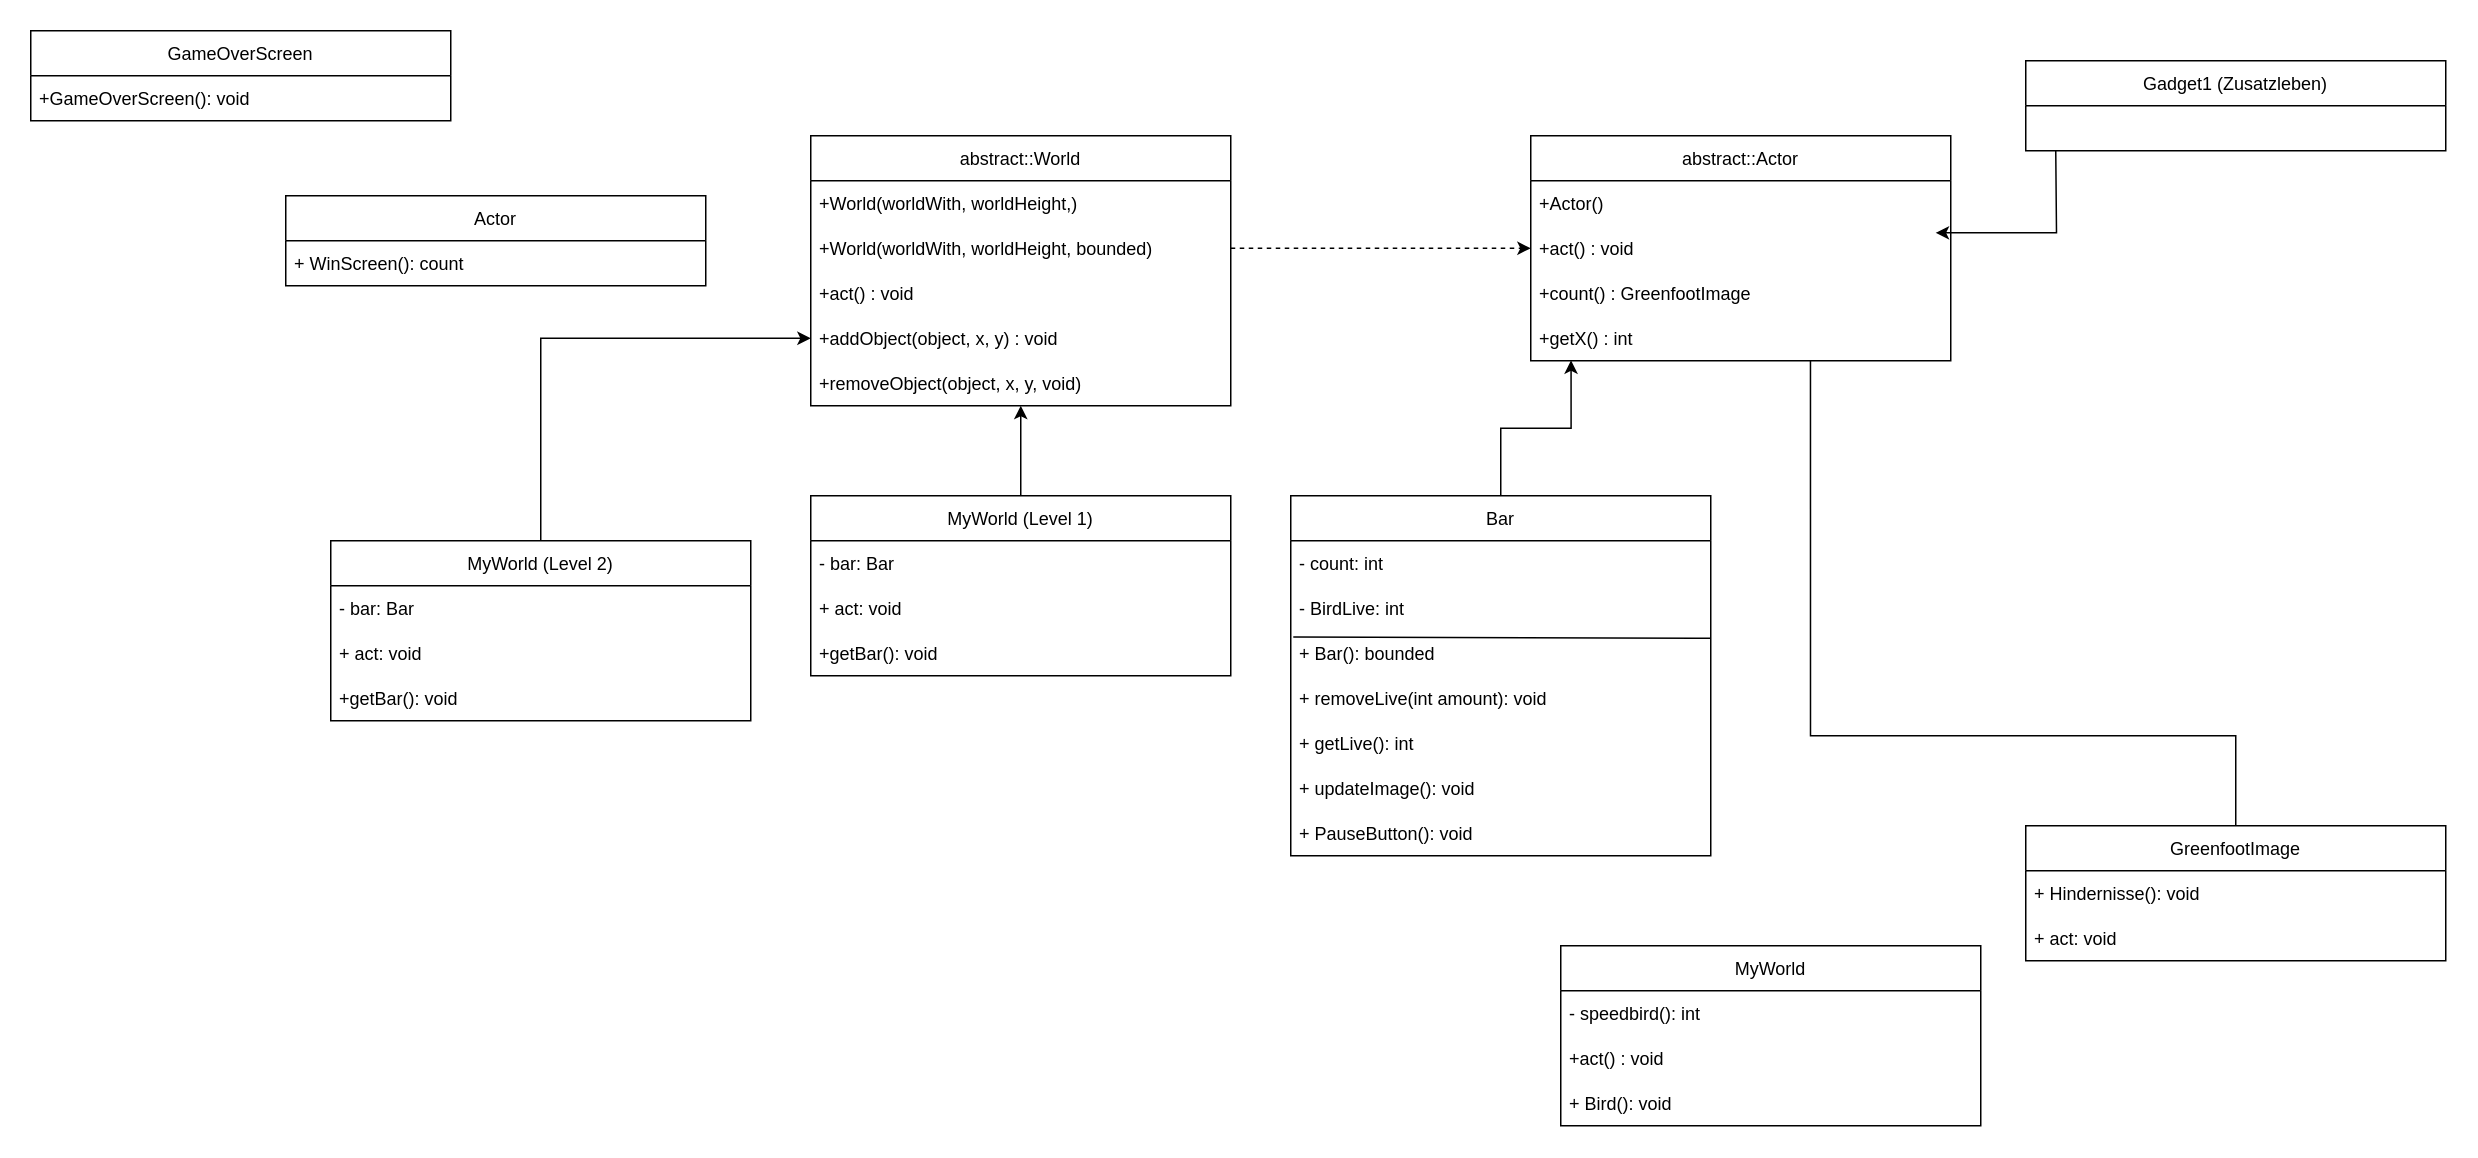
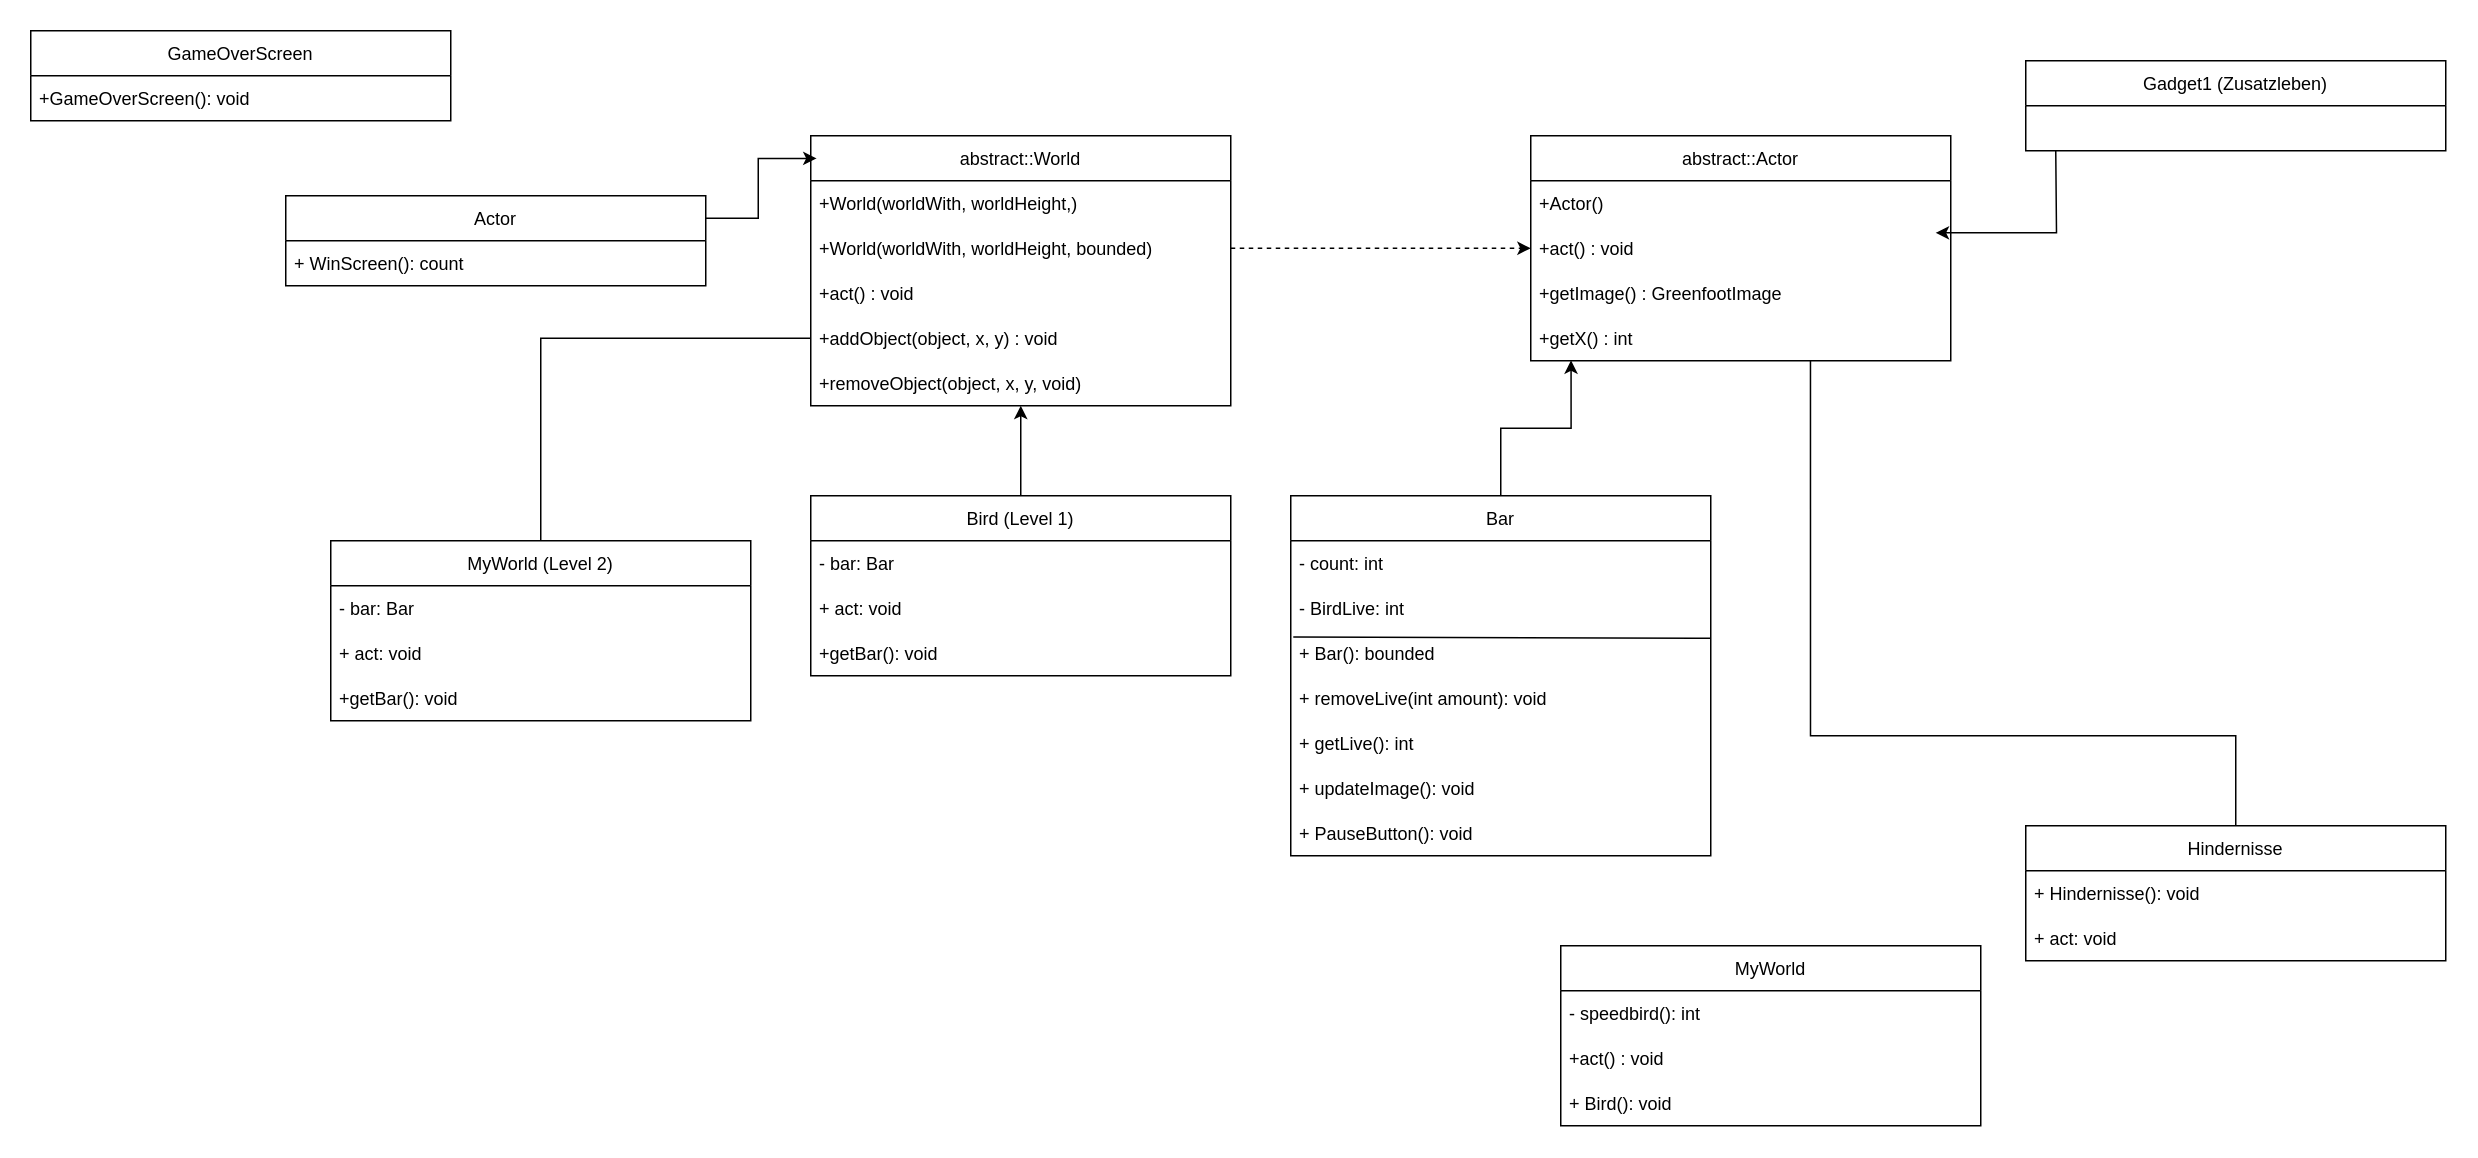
edge "Actor" -> "abstract::World": added
node "+count() : GreenfootImage": label "+count() : GreenfootImage" -> "+getImage() : GreenfootImage"
edge "MyWorld (Level 2)" -> "+addObject(object, x, y) : void": arrowhead classic -> none
node "MyWorld (Level 1)": label "MyWorld (Level 1)" -> "Bird (Level 1)"
node "GreenfootImage": label "GreenfootImage" -> "Hindernisse"
